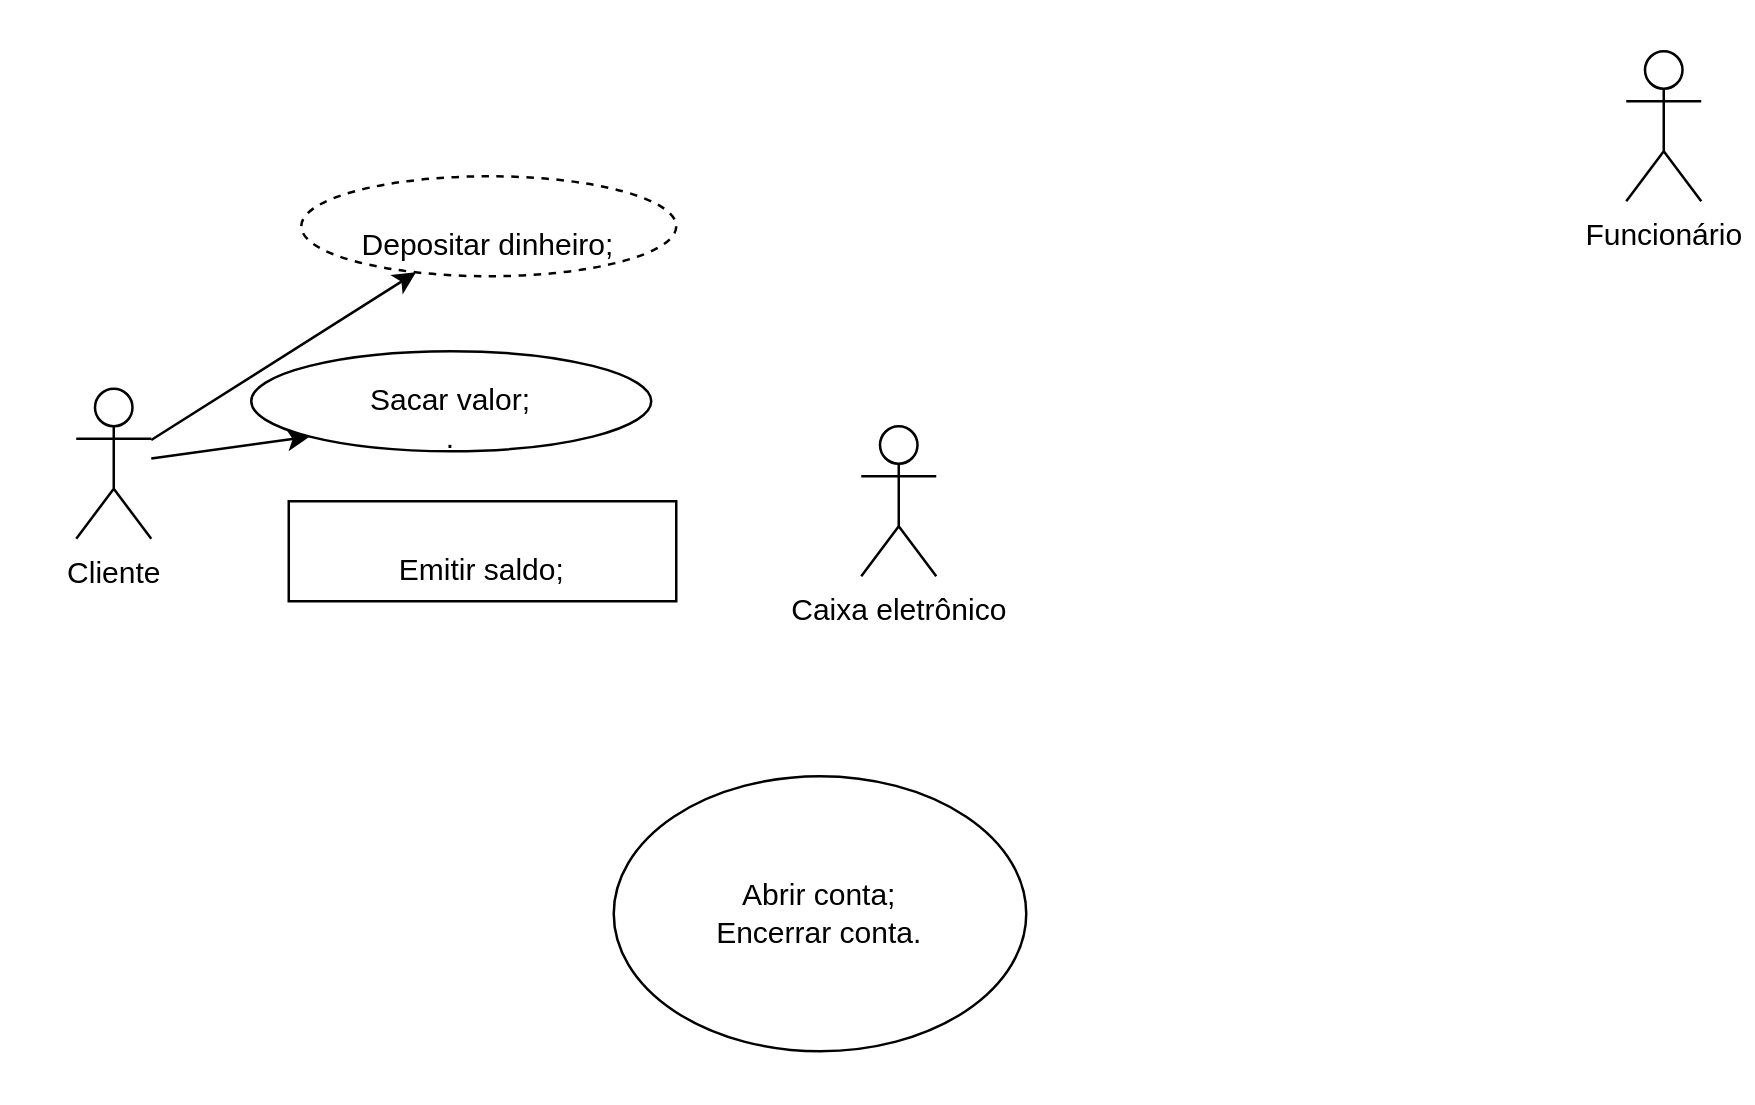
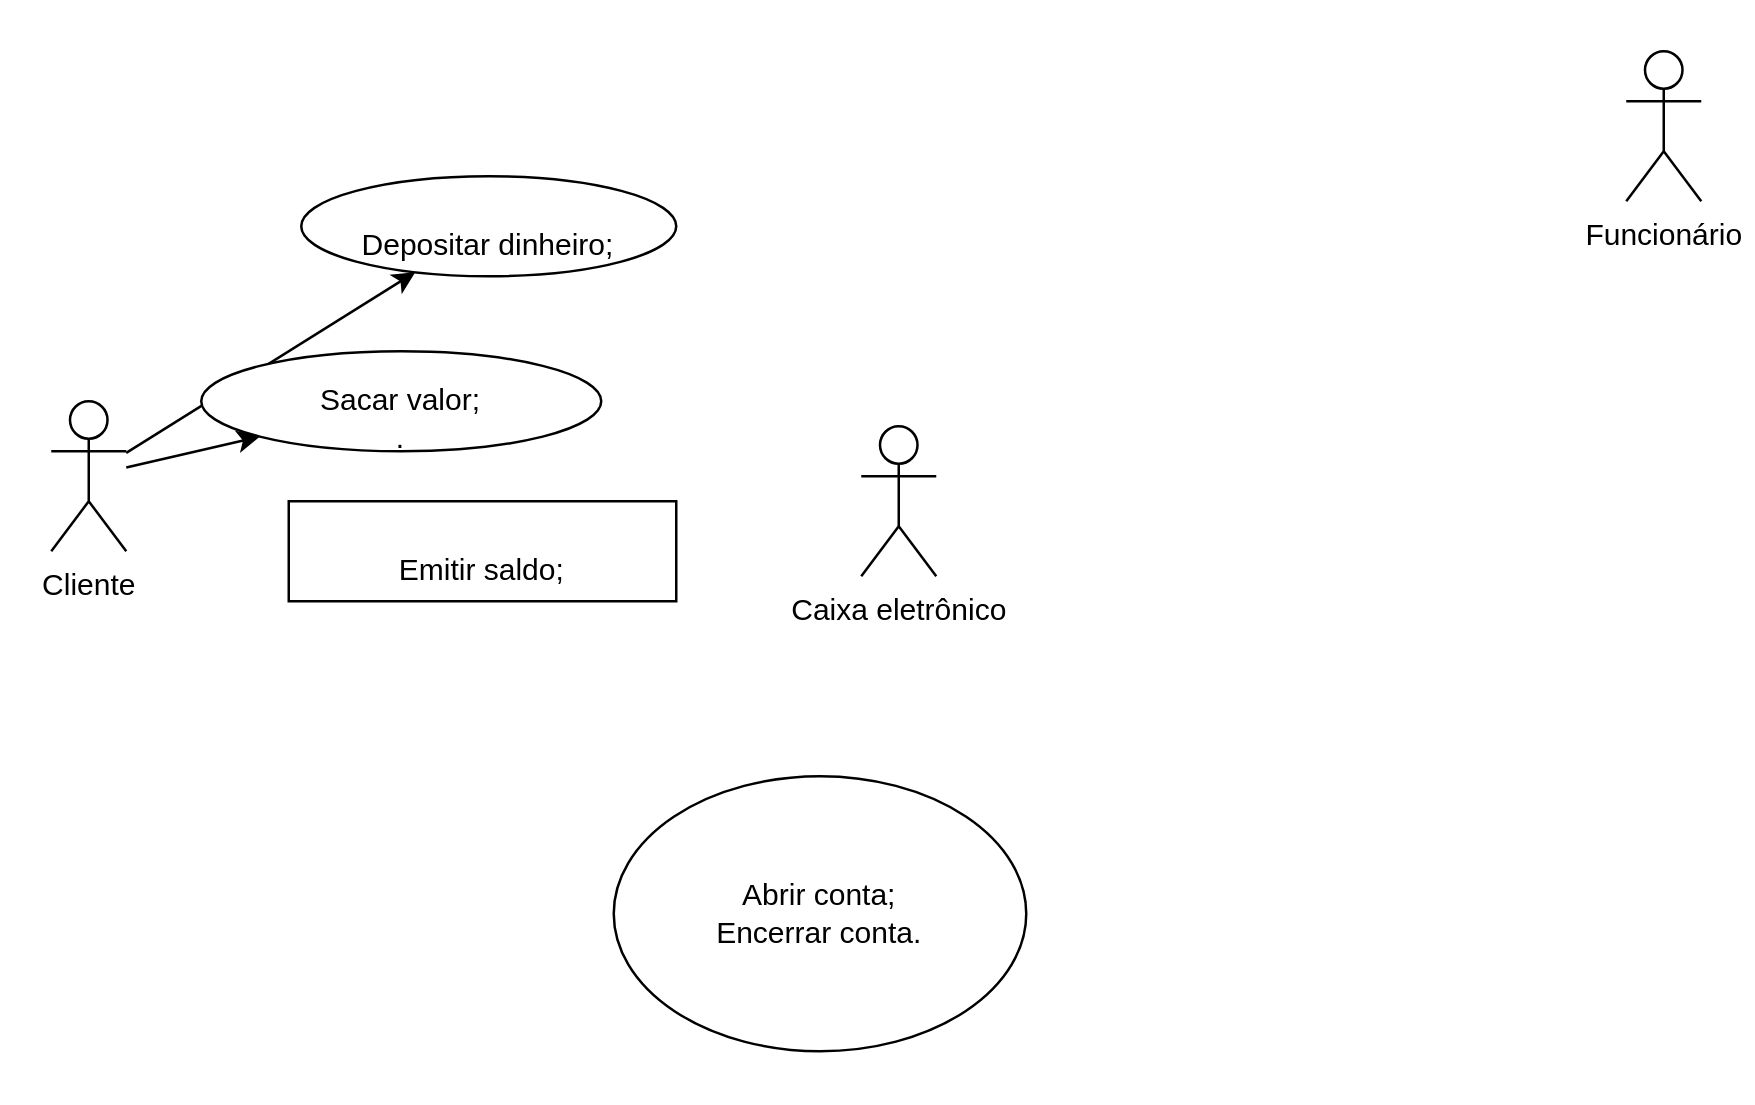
node "Depositar dinheiro;": style dashed -> solid
node "Sacar valor; .": moved (451, 401) -> (401, 401)
node "Cliente": moved (114, 464) -> (89, 476)
